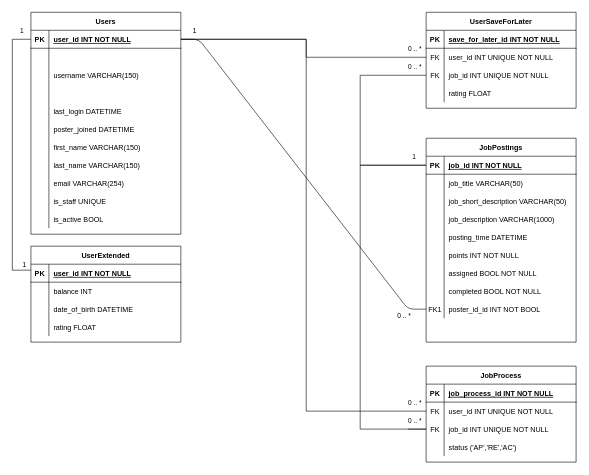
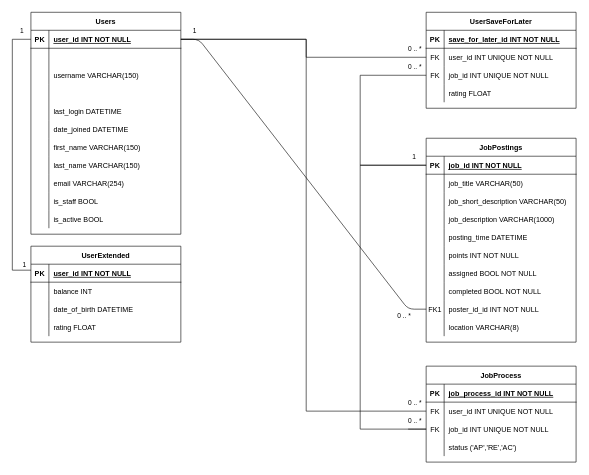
node "poster_joined DATETIME": label "poster_joined DATETIME" -> "date_joined DATETIME"
node "is_staff UNIQUE": label "is_staff UNIQUE" -> "is_staff BOOL"
node "poster_id_id INT NOT BOOL": label "poster_id_id INT NOT BOOL" -> "poster_id_id INT NOT NULL"
node "location VARCHAR(8)": added
